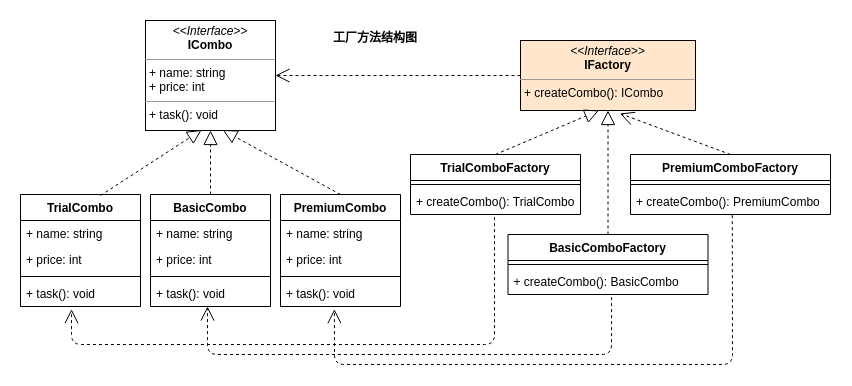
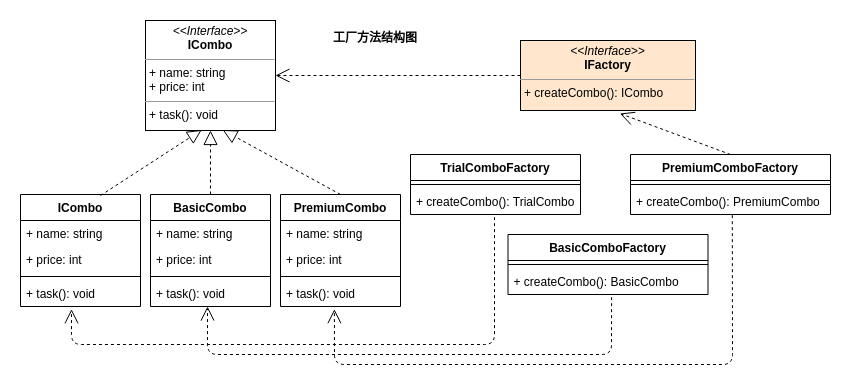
edge "TrialComboFactory" -> "<<Interface>> IFactory + createCombo(): ICombo": removed
edge "BasicComboFactory" -> "<<Interface>> IFactory + createCombo(): ICombo": removed
node "TrialCombo": label "TrialCombo" -> "ICombo"
